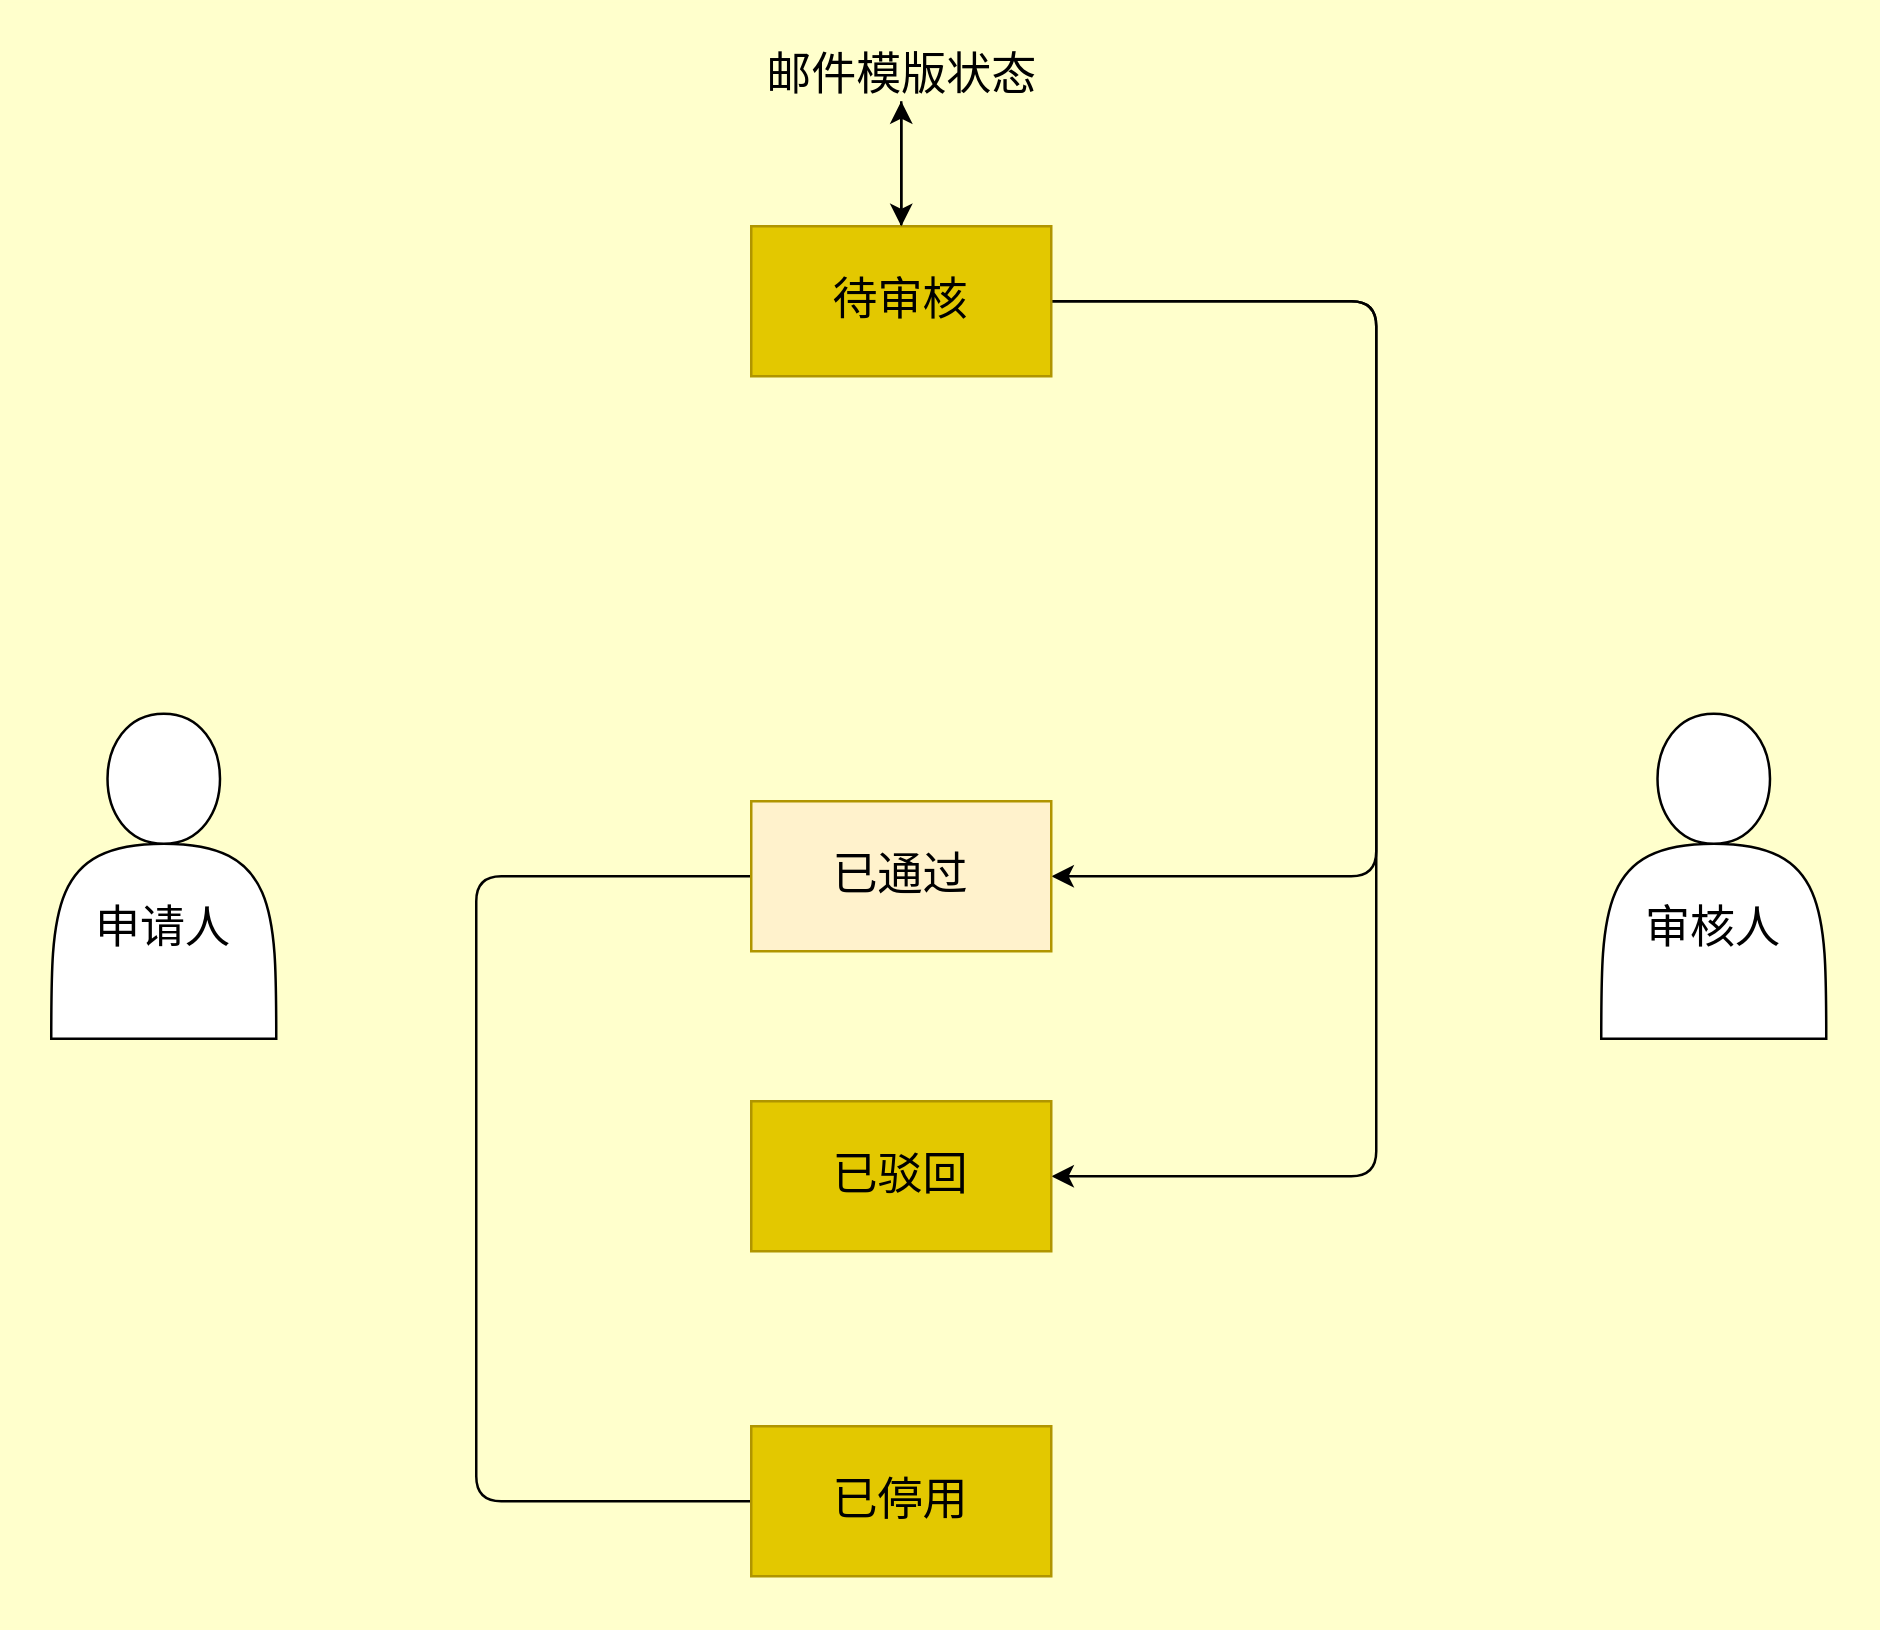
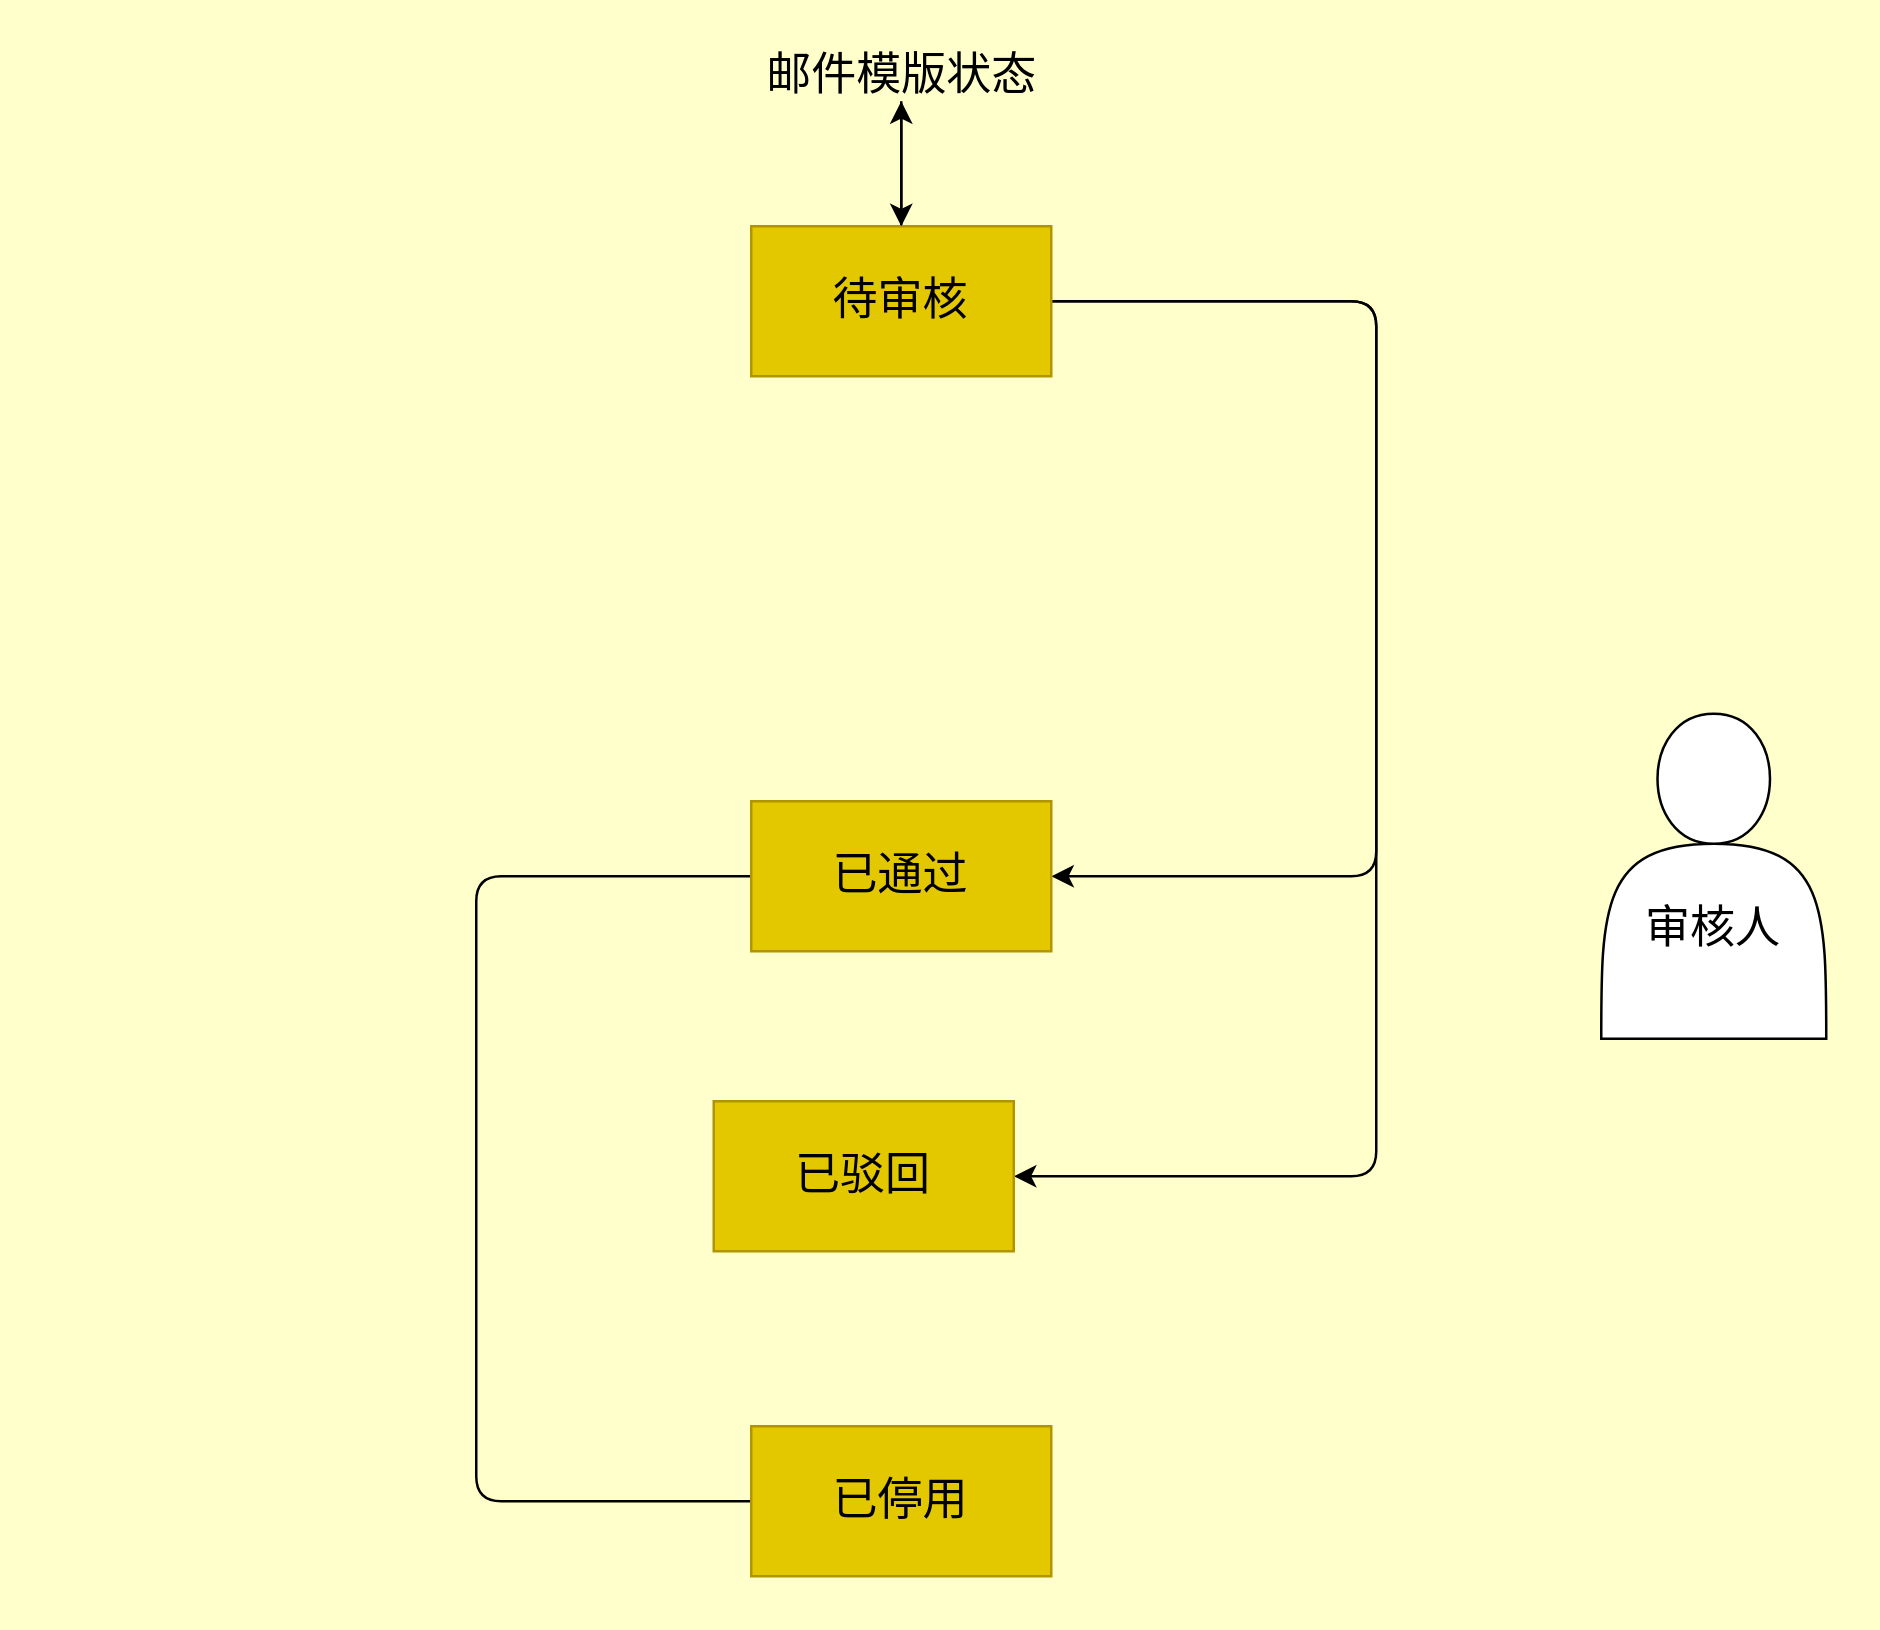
node "申请人": removed
node "已通过": fillcolor #fff2cc -> #e3c800
node "已驳回": moved (901, 1176) -> (864, 1176)
